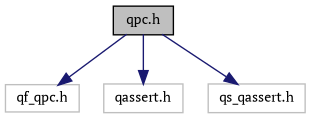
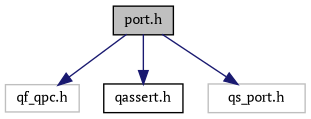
node "qpc.h": label "qpc.h" -> "port.h"
node "qassert.h": color grey75 -> black
node "qs_qassert.h": label "qs_qassert.h" -> "qs_port.h"
